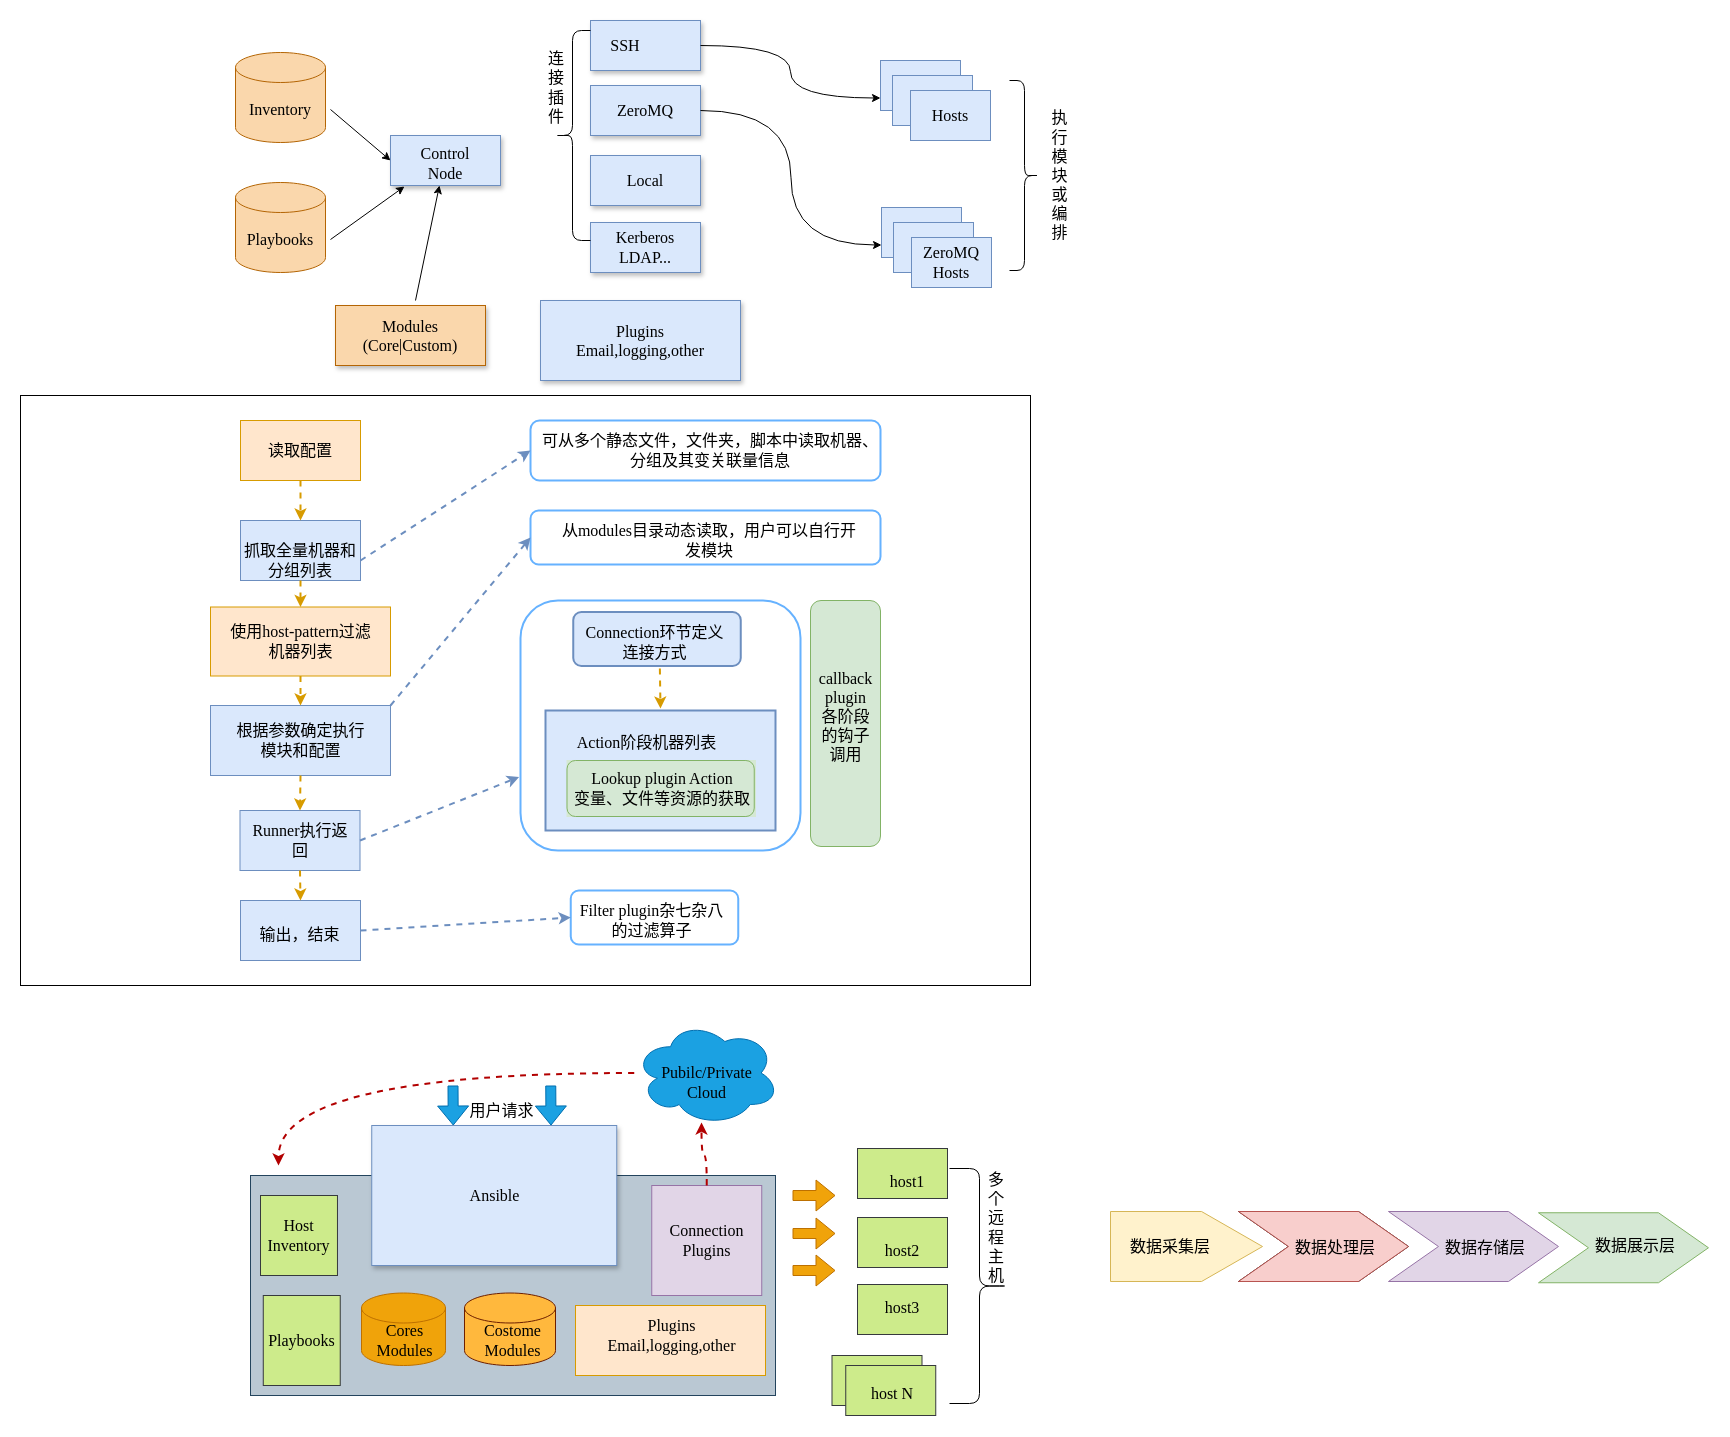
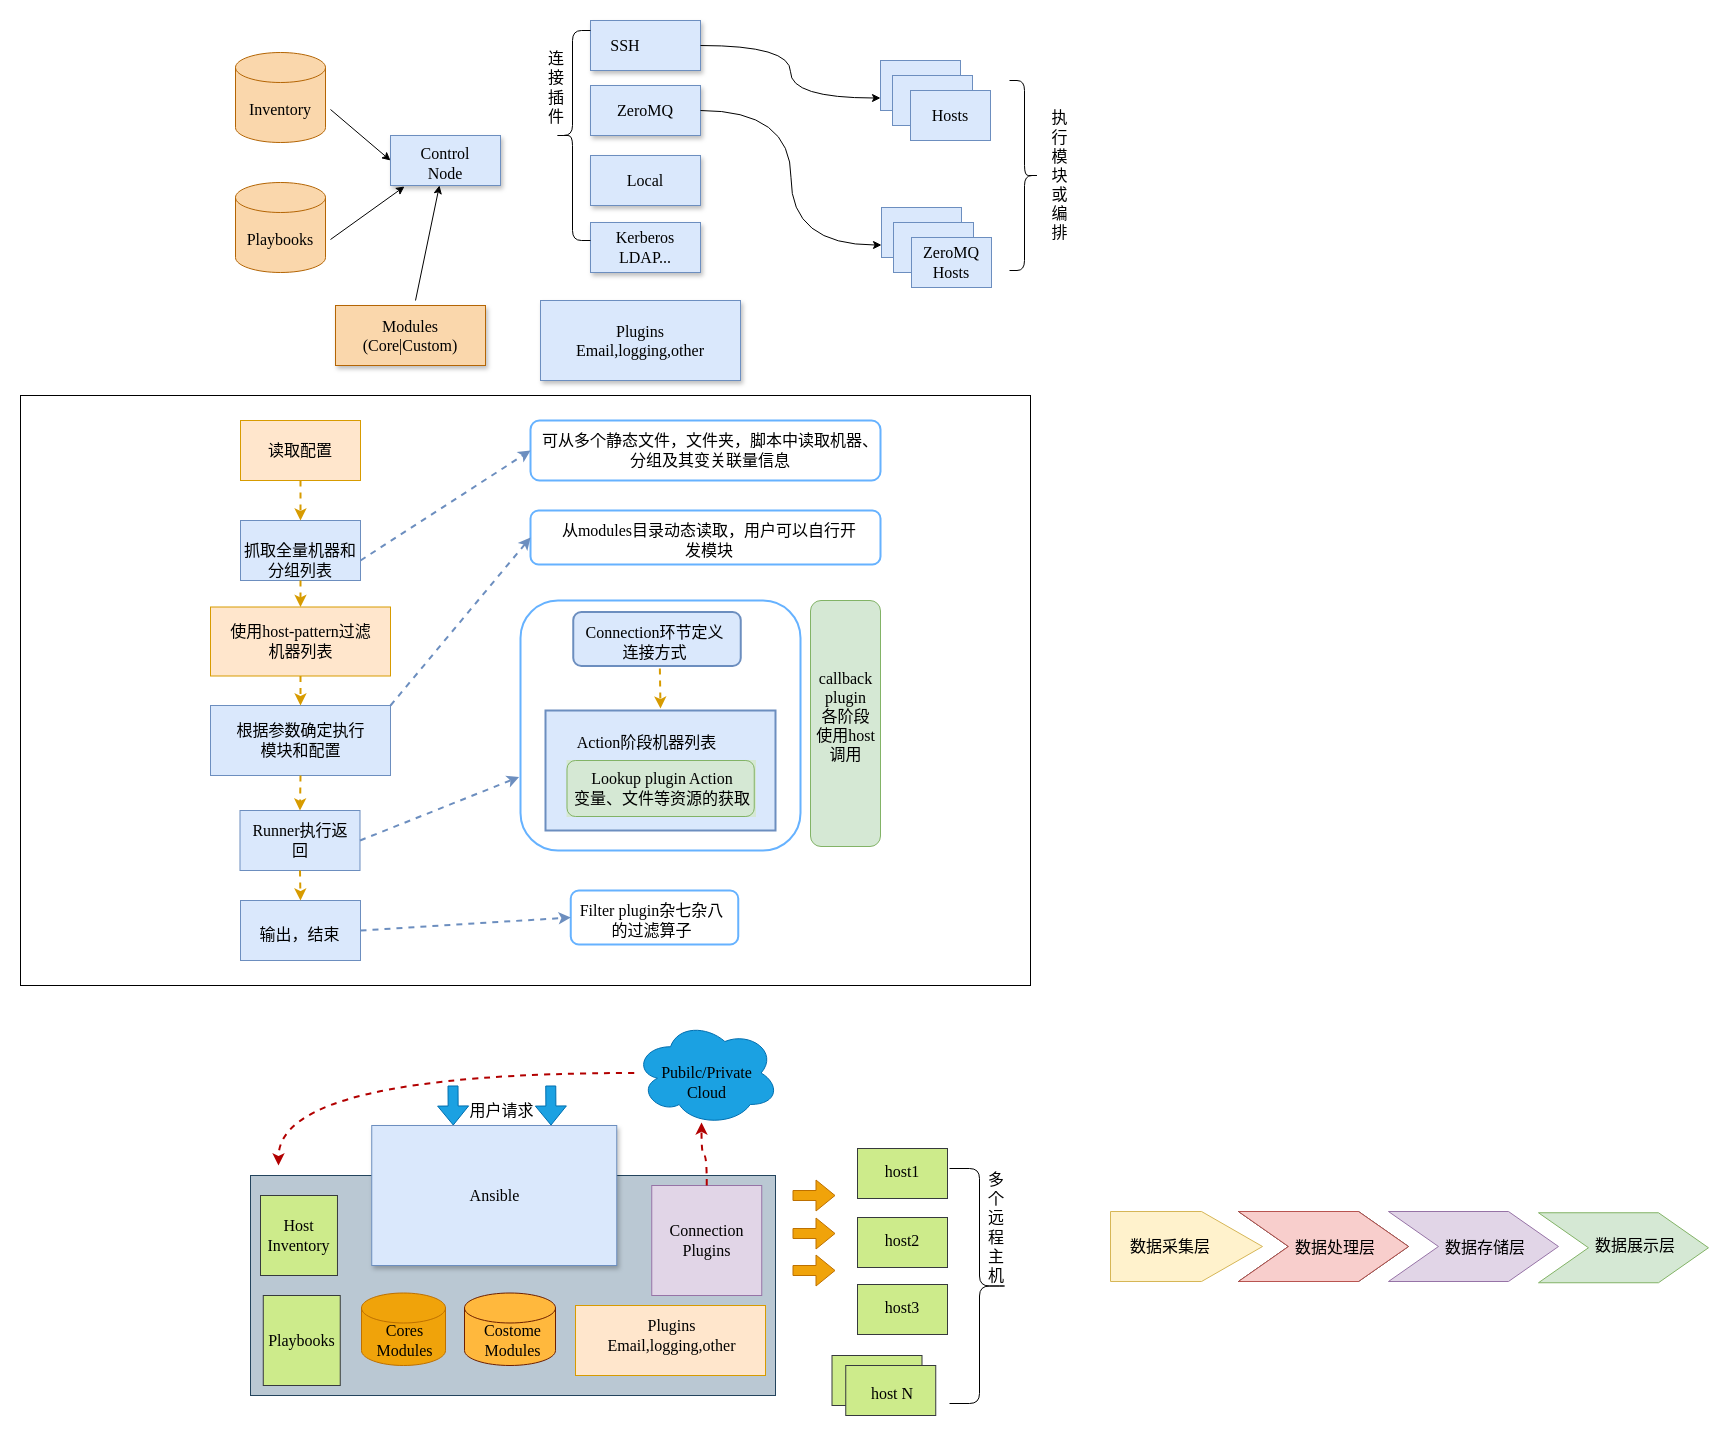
node "callback plugin 各阶段 的钩子 调用": label "callback plugin 各阶段 的钩子 调用" -> "callback plugin 各阶段 使用host 调用"
node "host1": moved (908, 1181) -> (903, 1171)
node "host2": moved (903, 1250) -> (903, 1240)
